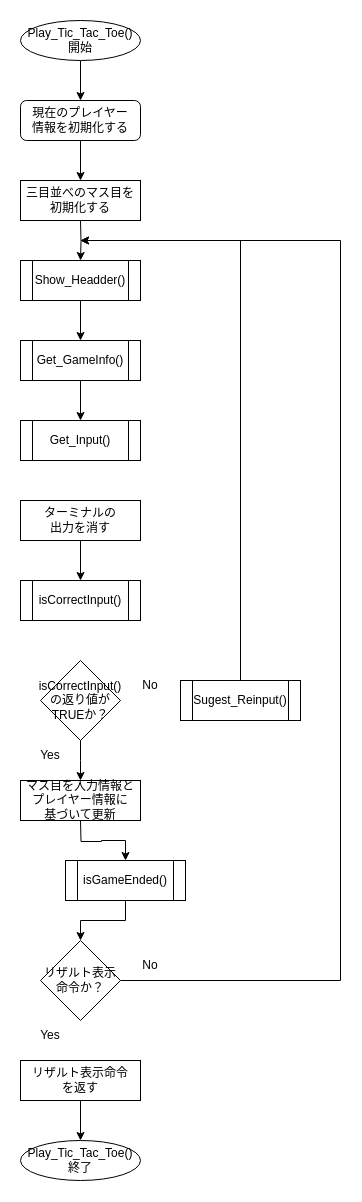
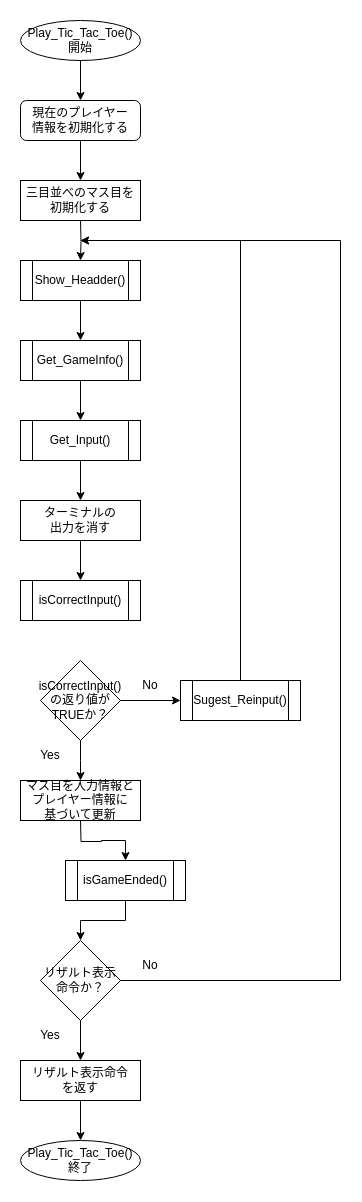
edge "Get_Input()" -> "ターミナルの 出力を消す": added
edge "isCorrectInput() の返り値がTRUEか？" -> "Sugest_Reinput()": added
edge "リザルト表示命令か？" -> "リザルト表示命令 を返す": added
